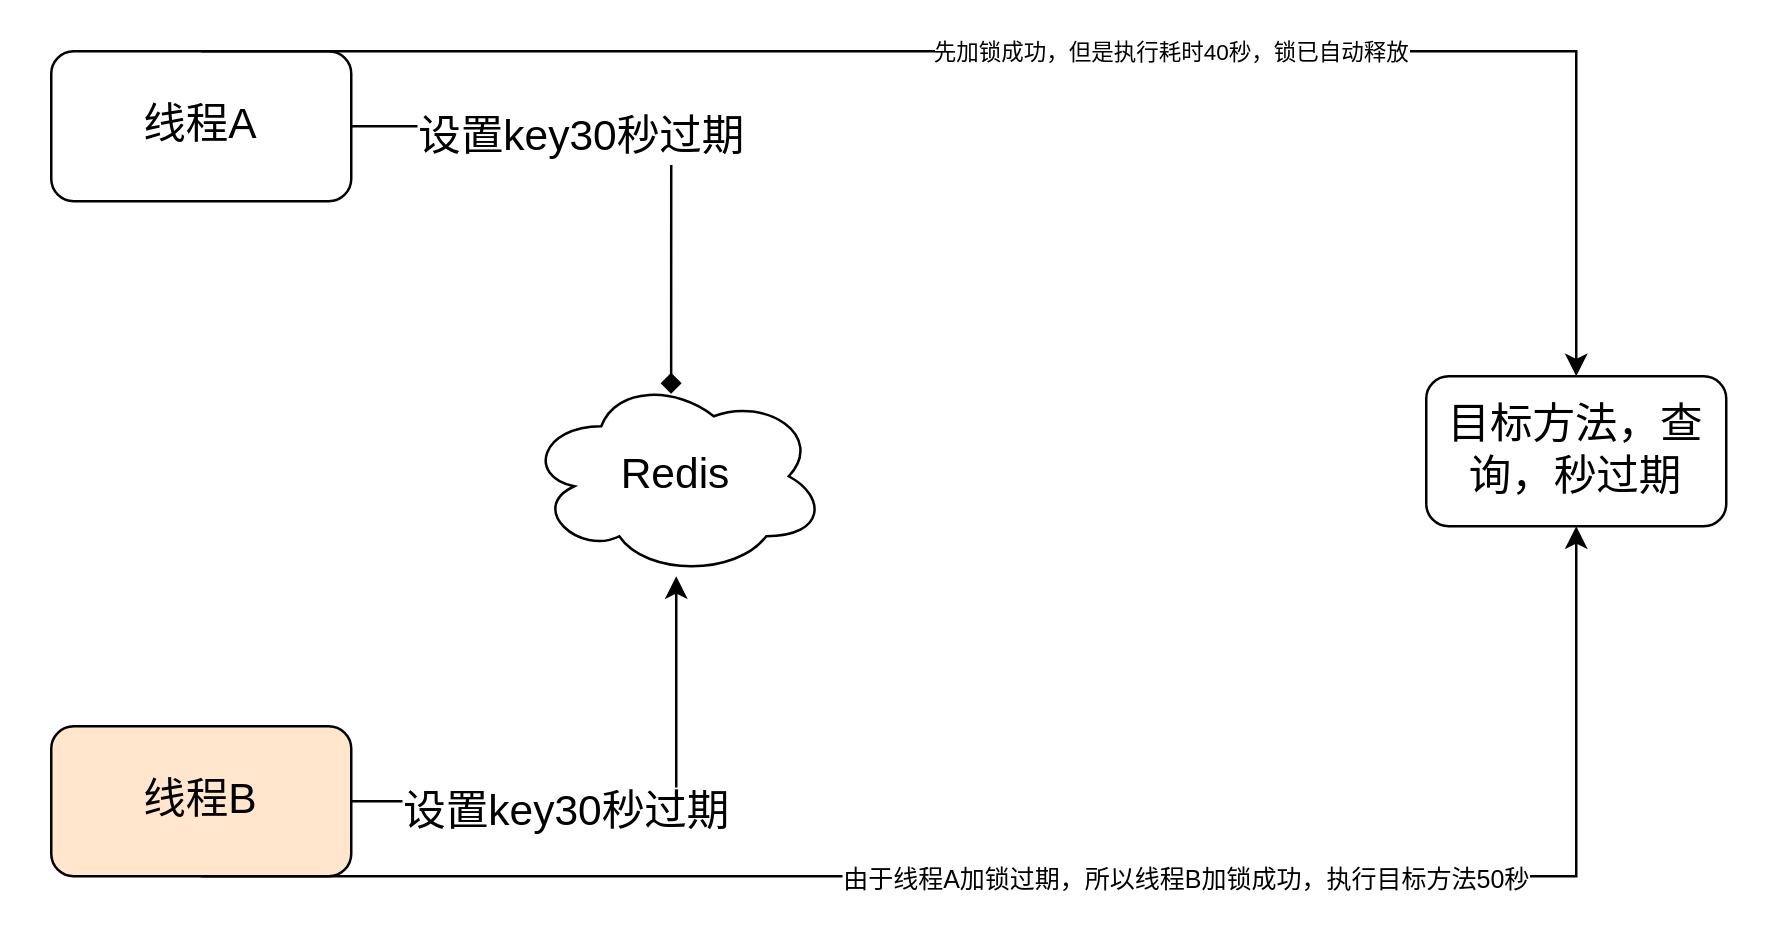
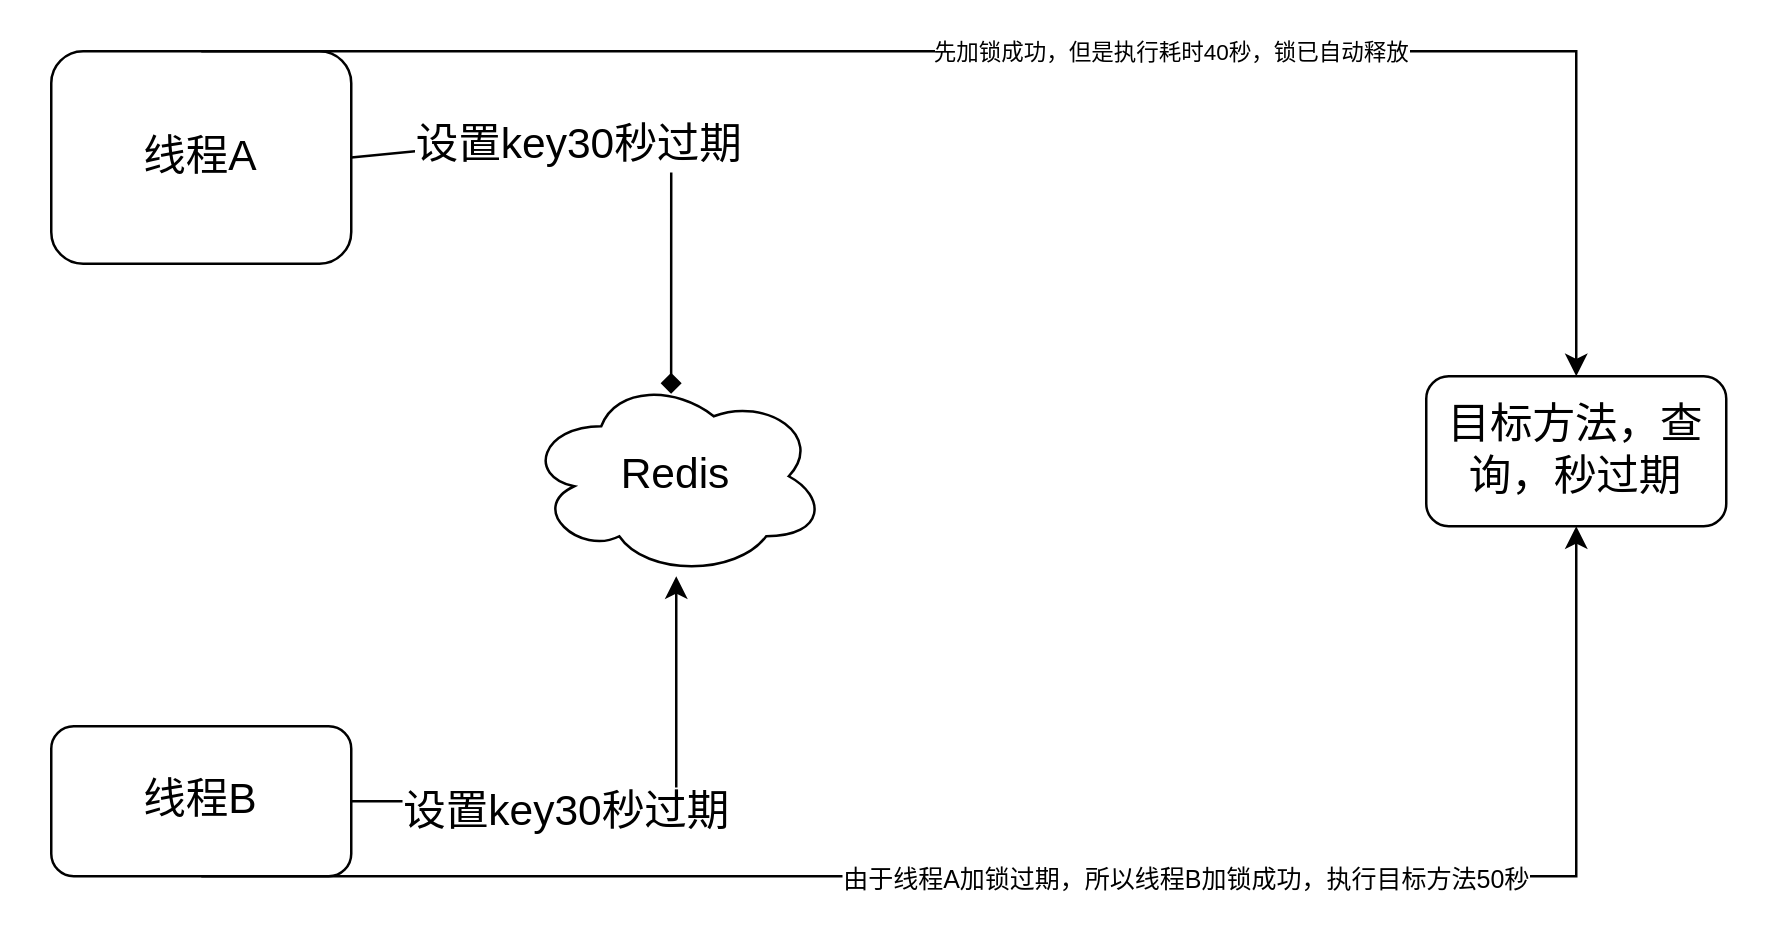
node "线程A": size 300x150 -> 300x213
node "线程B": fillcolor #ffe6cc -> #ffffff
